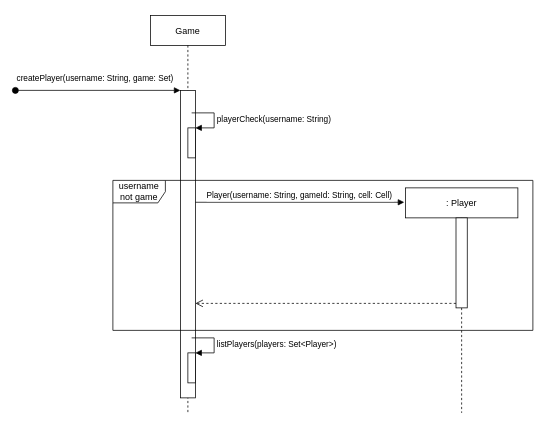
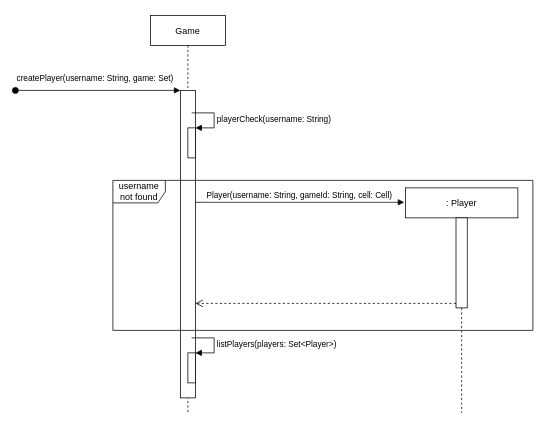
node "username not game": label "username not game" -> "username not found"
